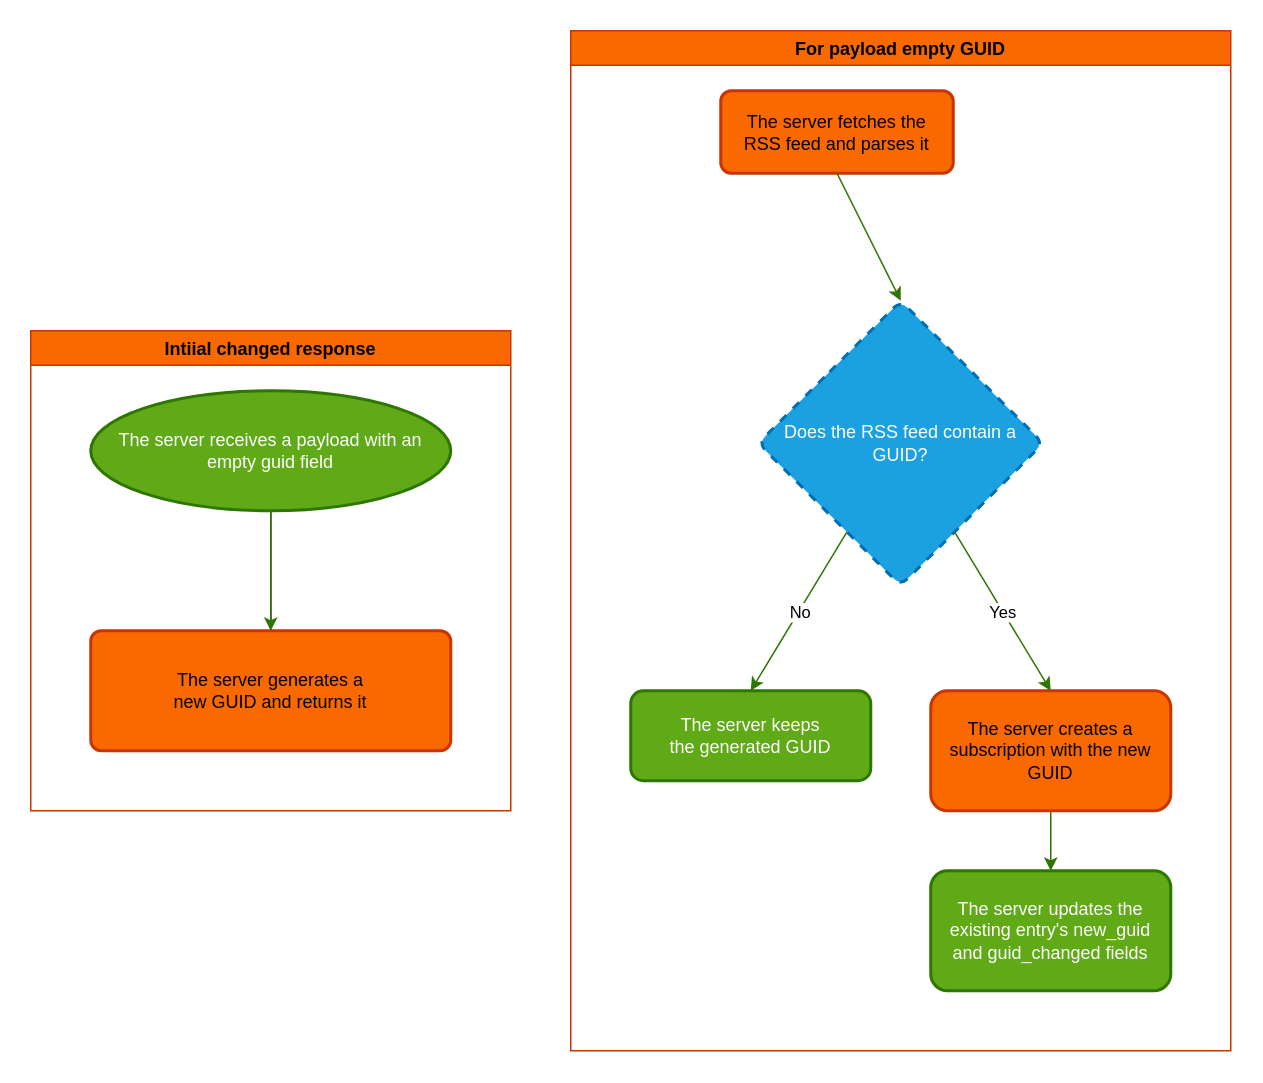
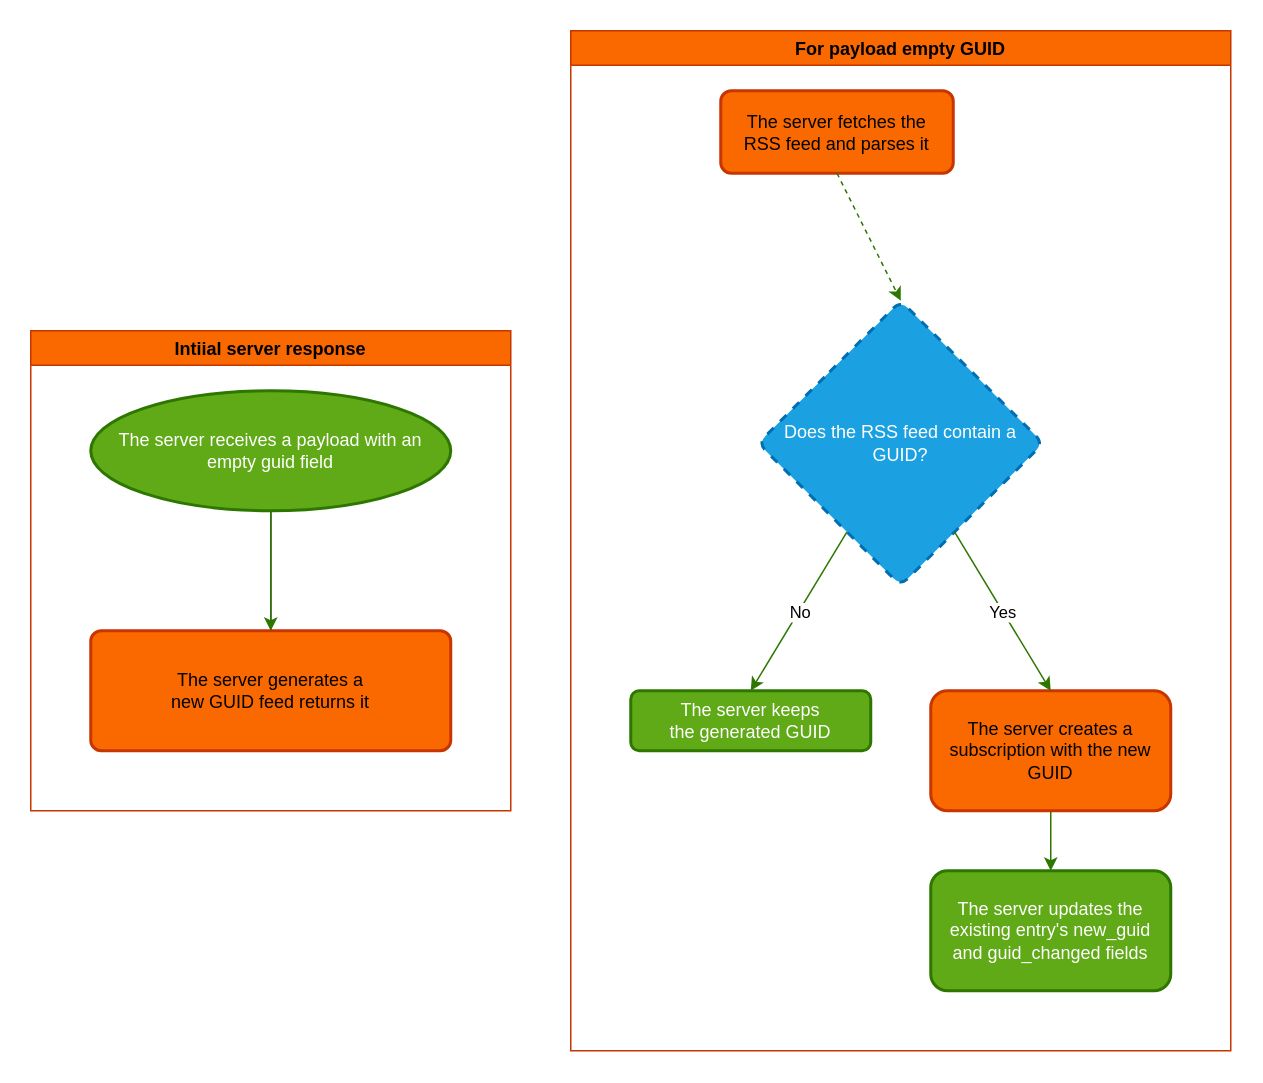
edge "The server fetches the RSS feed and parses it" -> "Does the RSS feed contain a GUID?": style solid -> dashed
node "Intiial changed response": label "Intiial changed response" -> "Intiial server response"
node "The server generates a new GUID and returns it": label "The server generates a new GUID and returns it" -> "The server generates a new GUID feed returns it"
node "The server keeps the generated GUID": size 240x90 -> 240x60
